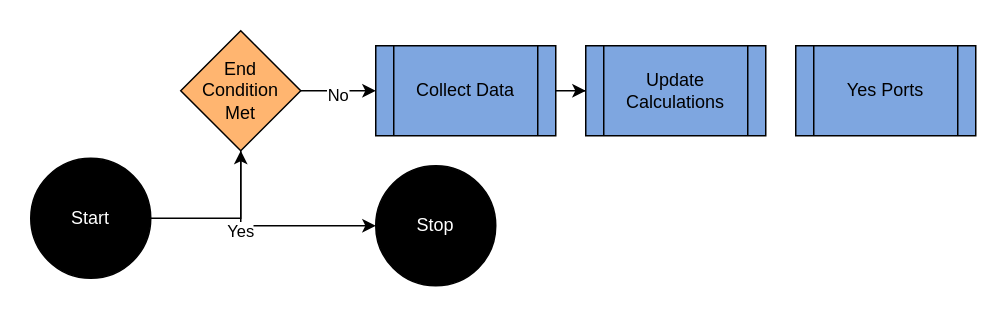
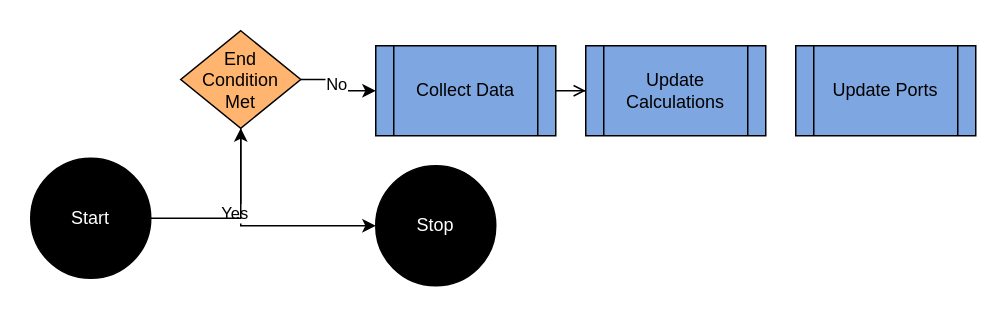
node "End Condition Met": size 120x120 -> 120x98
edge "Collect Data" -> "Update Calculations": arrowhead classic -> open
node "Yes Ports": label "Yes Ports" -> "Update Ports"
